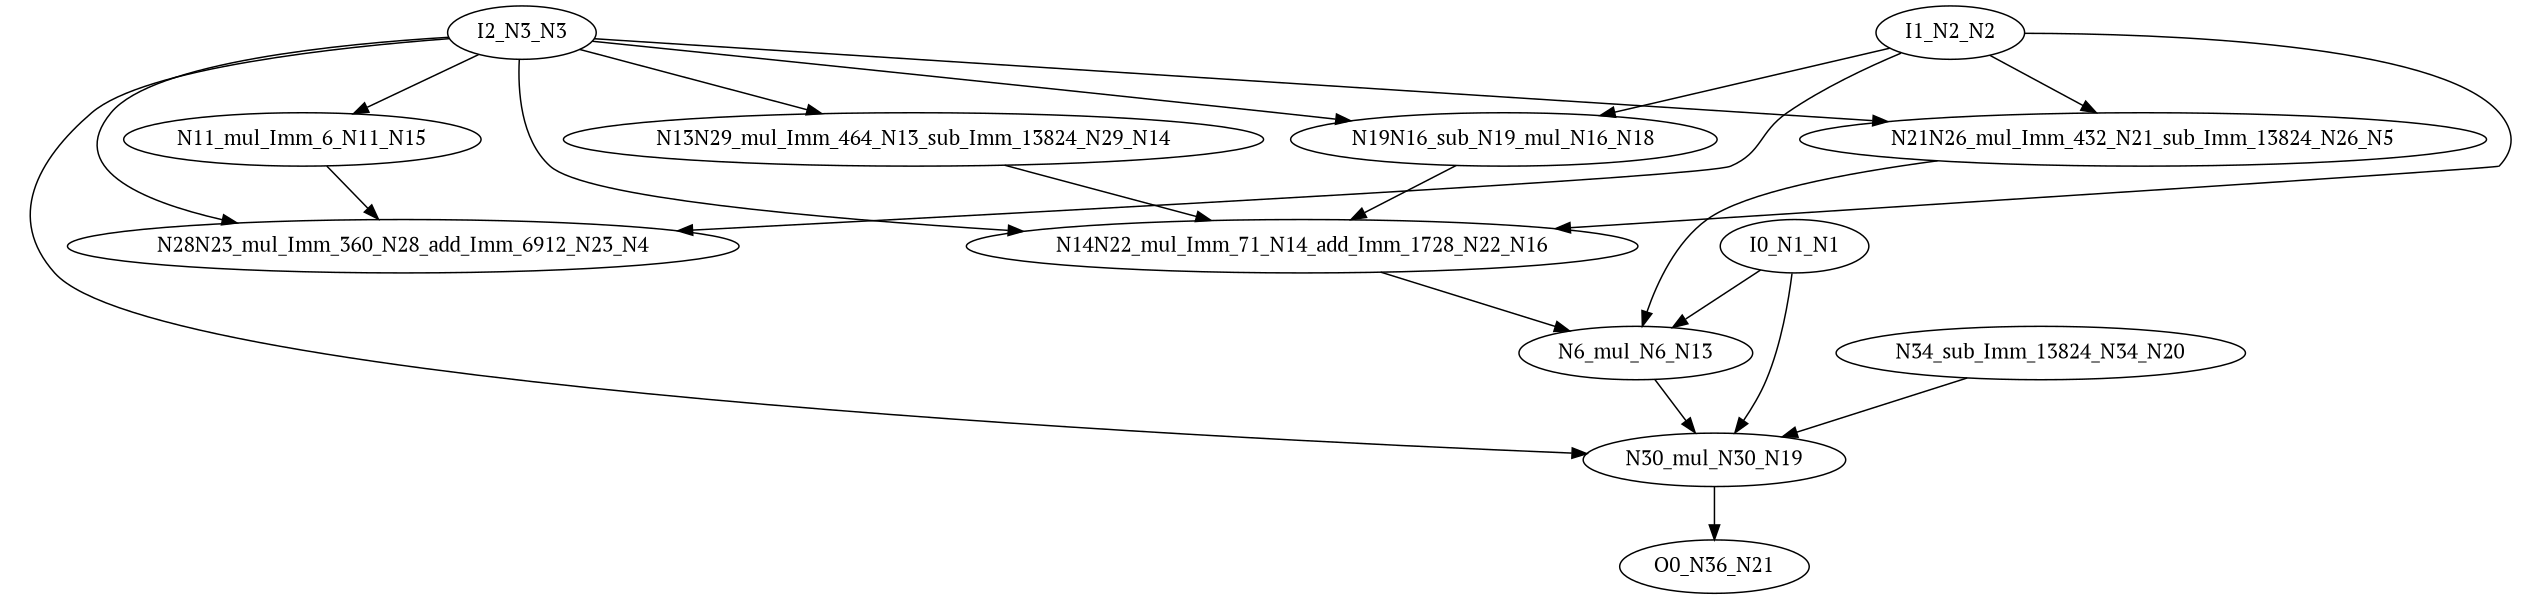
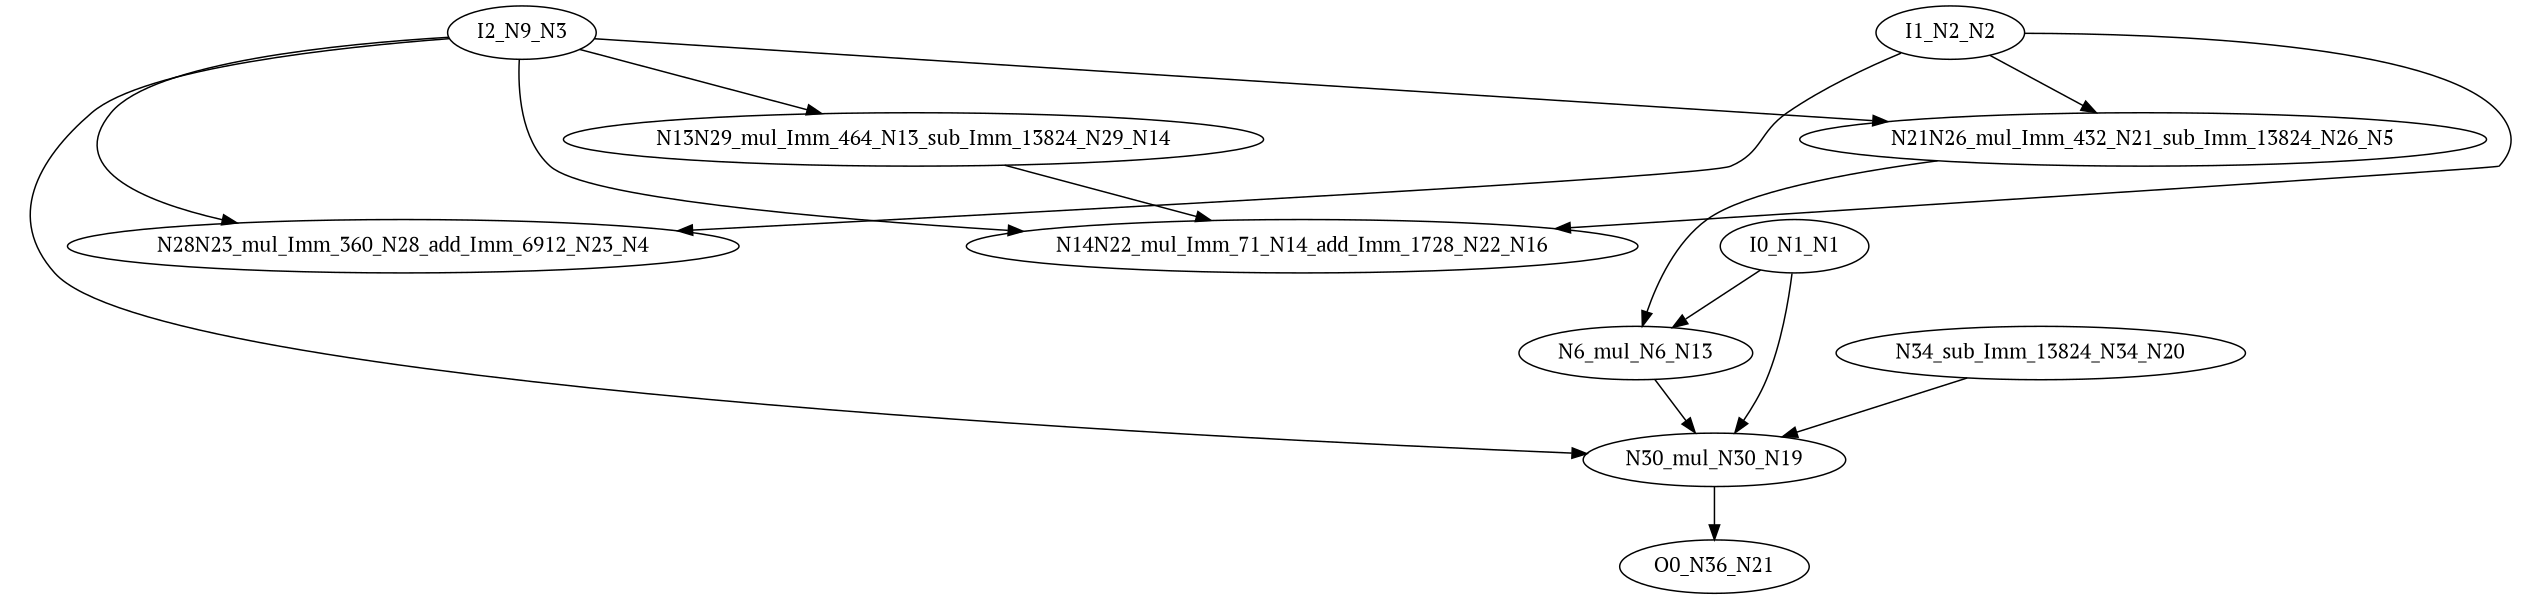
node "I2_N3_N3": label "I2_N3_N3" -> "I2_N9_N3"
node "N11_mul_Imm_6_N11_N15": removed
node "N19N16_sub_N19_mul_N16_N18": removed
edge "N14N22_mul_Imm_71_N14_add_Imm_1728_N22_N16" -> "N6_mul_N6_N13": removed
